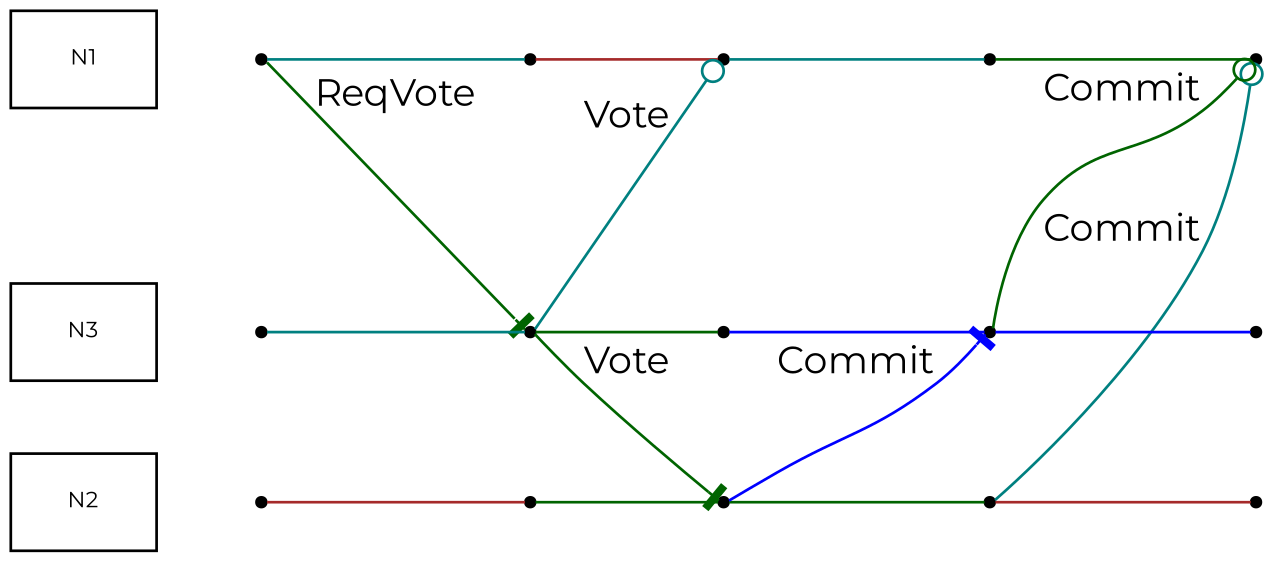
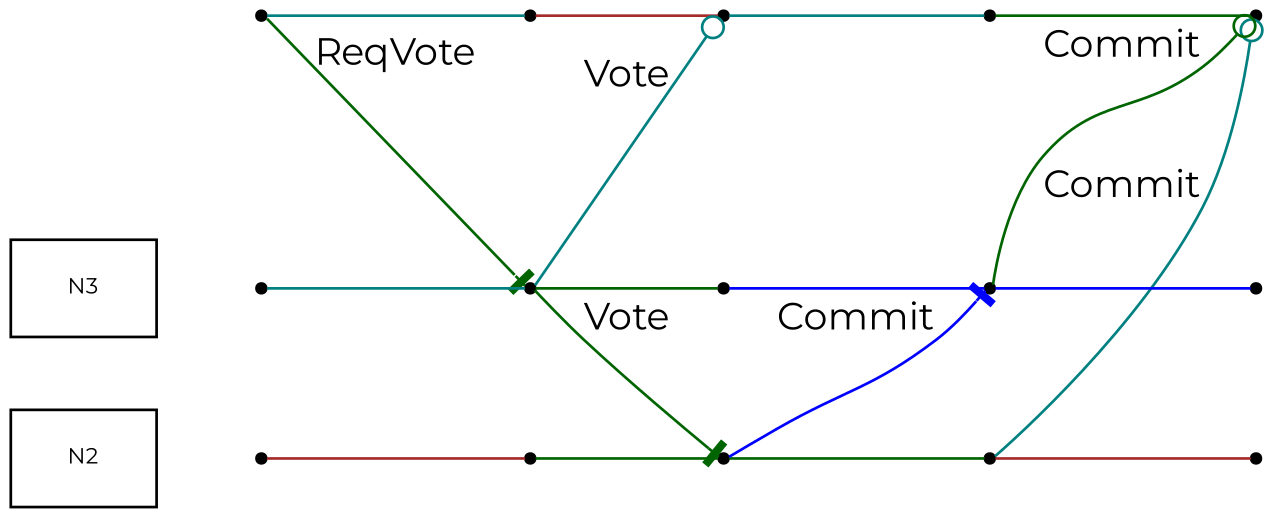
node "N1": removed
